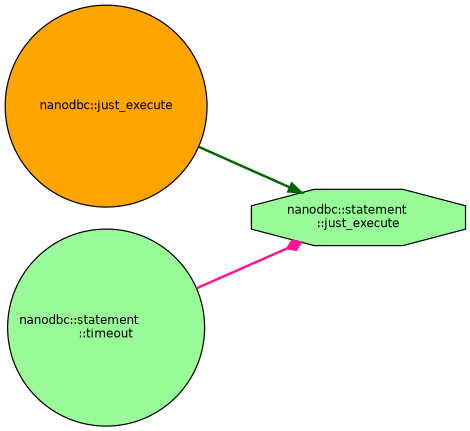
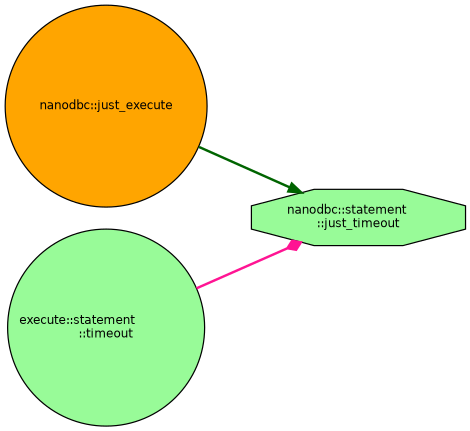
node "nanodbc::statement ::just_execute": label "nanodbc::statement ::just_execute" -> "nanodbc::statement ::just_timeout"
node "nanodbc::statement ::timeout": label "nanodbc::statement ::timeout" -> "execute::statement ::timeout"
